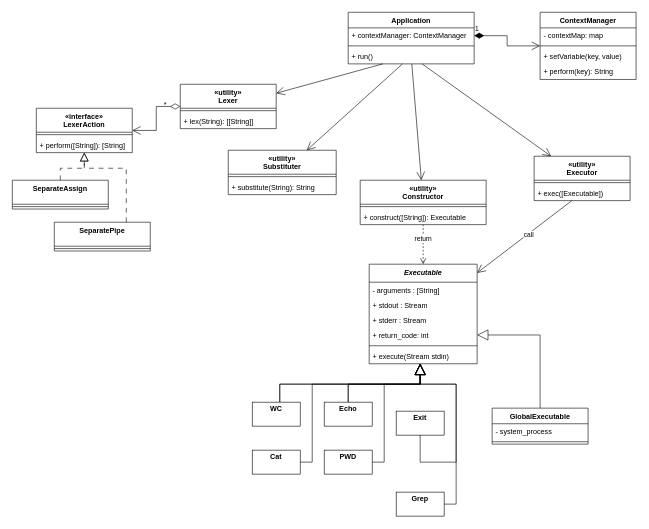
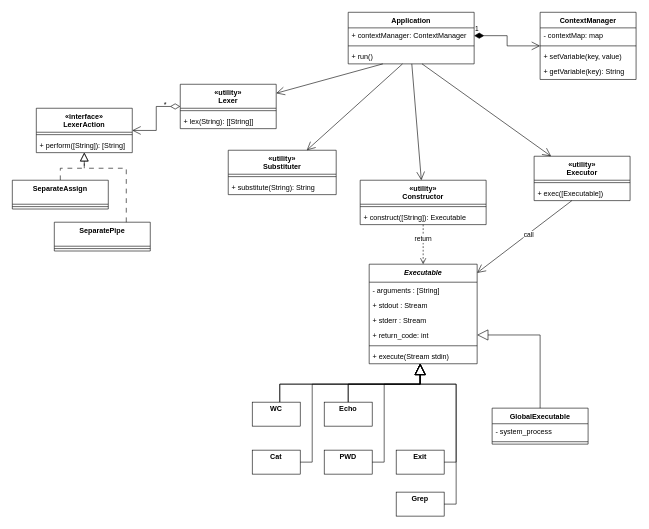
node "+ perform(key): String": label "+ perform(key): String" -> "+ getVariable(key): String"
node "Exit": moved (420, 423) -> (420, 462)
